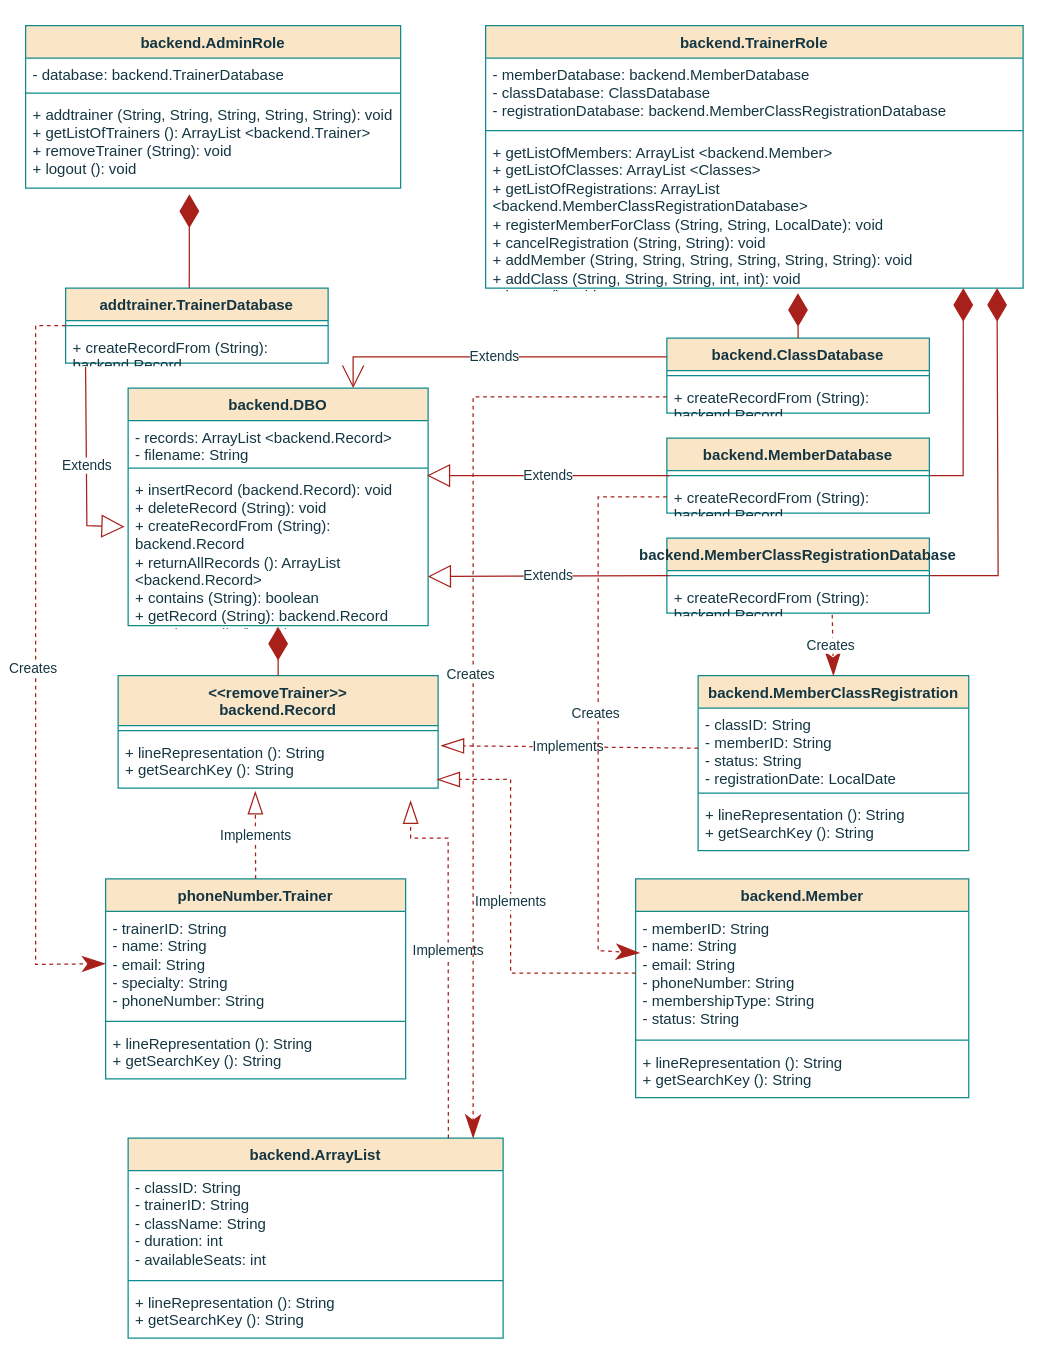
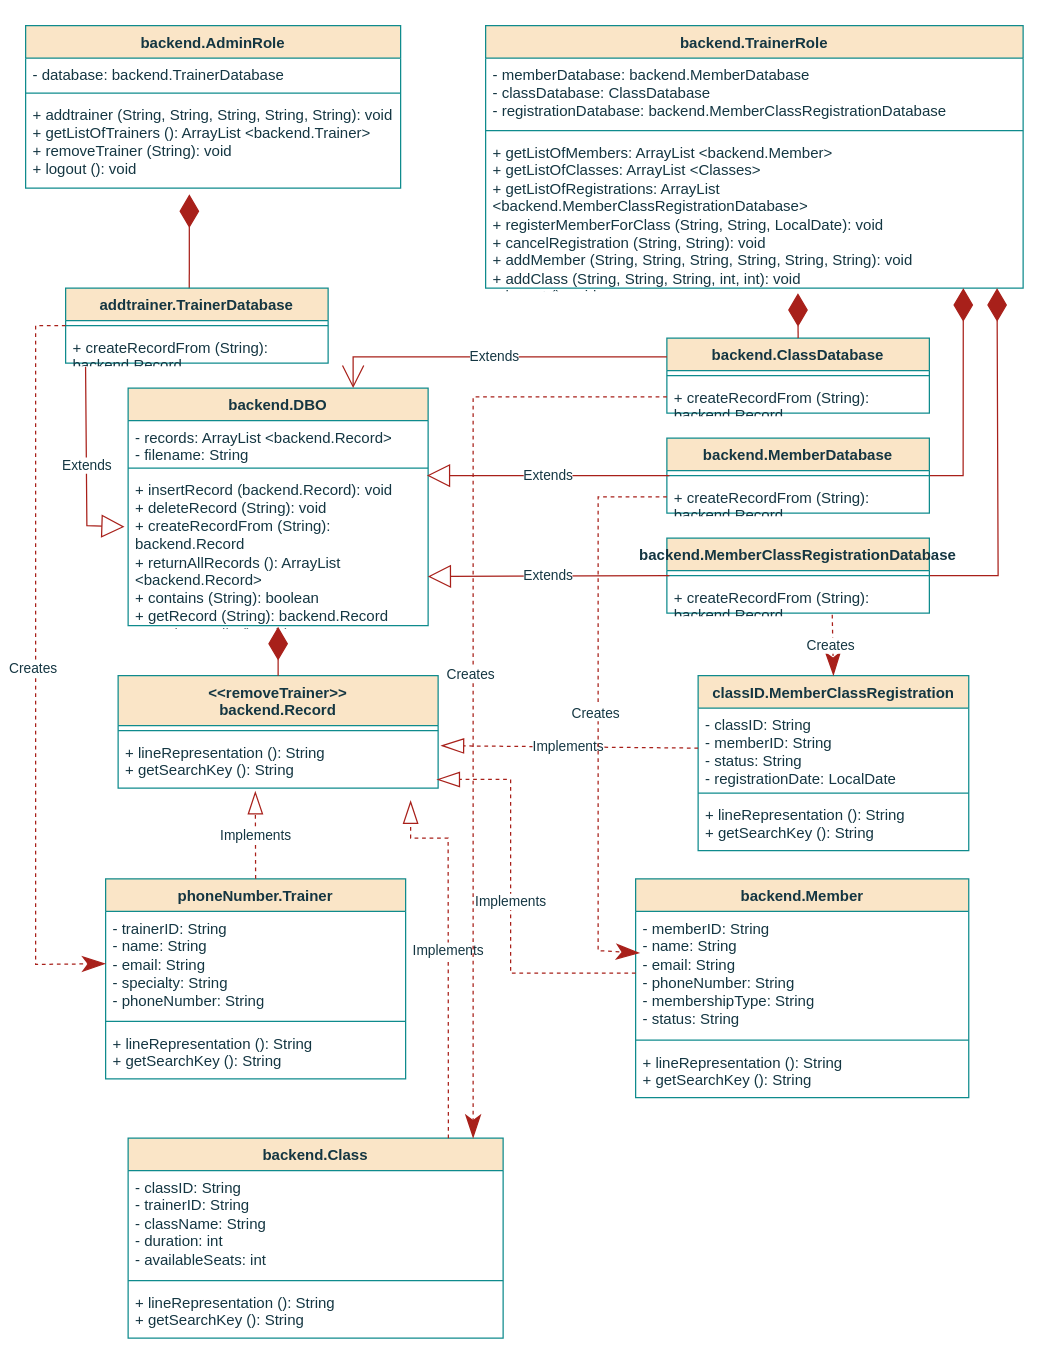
node "backend.MemberClassRegistration": label "backend.MemberClassRegistration" -> "classID.MemberClassRegistration"
node "backend.ArrayList": label "backend.ArrayList" -> "backend.Class"
